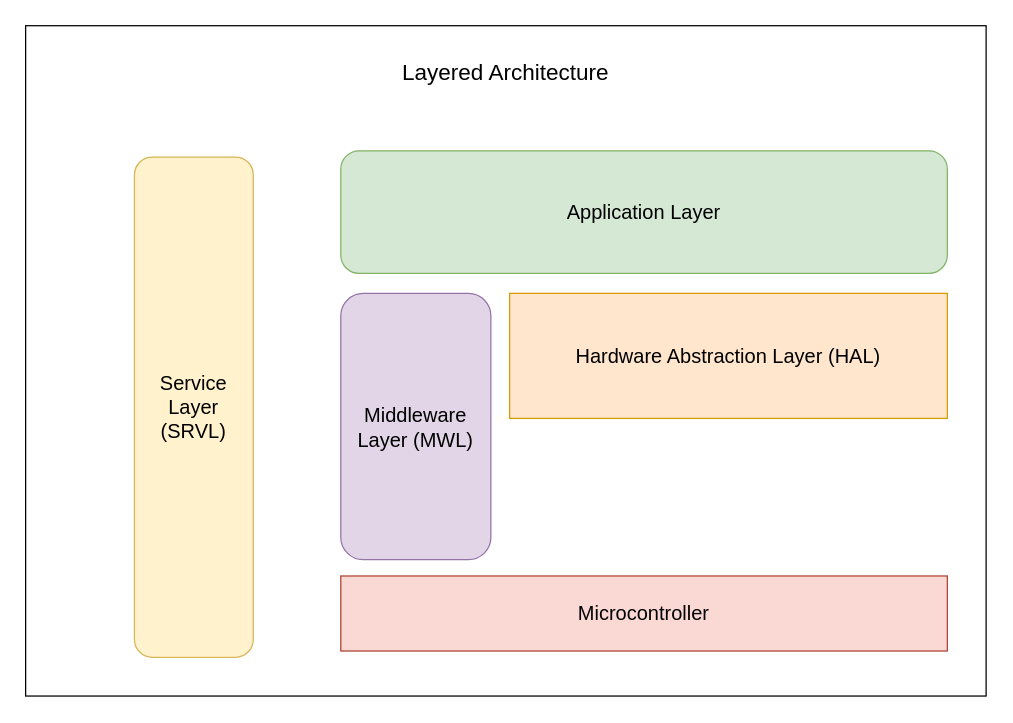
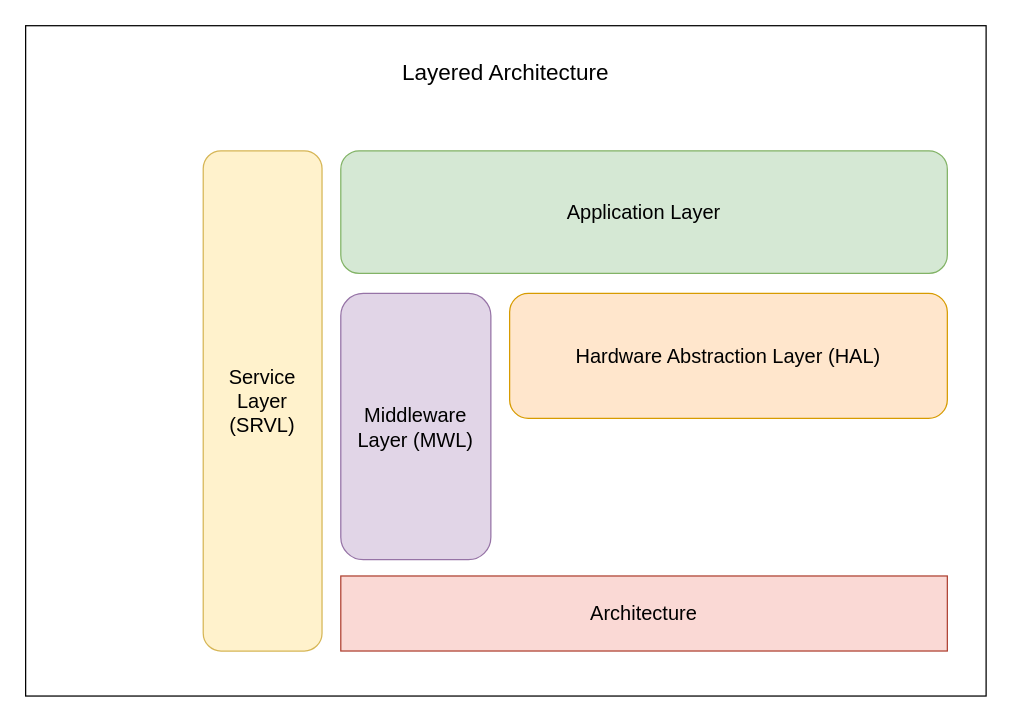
node "Hardware Abstraction Layer (HAL)": shape rectangle -> rounded rectangle
node "Service Layer (SRVL)": moved (194, 407) -> (263, 401)
node "Microcontroller": label "Microcontroller" -> "Architecture"
